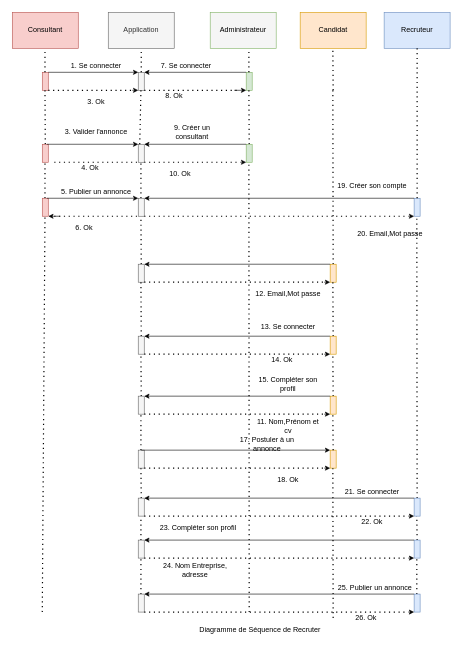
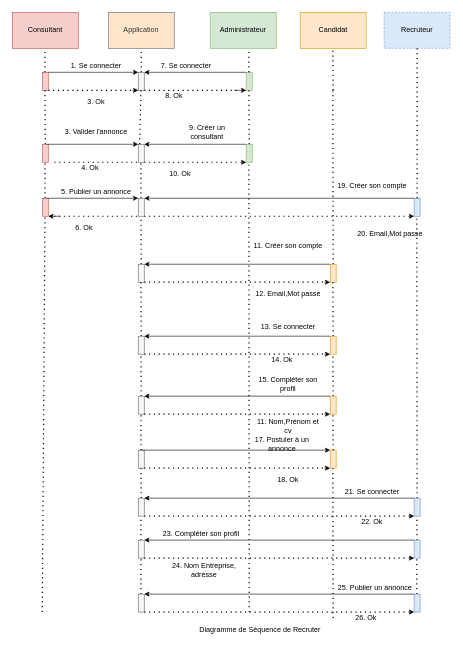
node "Application": fillcolor #f5f5f5 -> #ffe6cc
node "Administrateur": fillcolor #f5f5f5 -> #d5e8d4
node "Recruteur": style solid -> dashed
node "9. Créer un consultant": moved (192, 132) -> (207, 132)
node "11. Créer son compte": added
node "17. Postuler à un annonce": moved (267, 444) -> (282, 444)
node "23. Compléter son profil": moved (198, 528) -> (201, 534)
node "24. Nom Entreprise, adresse": moved (195, 570) -> (204, 570)
